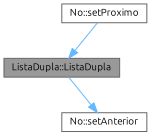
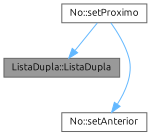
edge "ListaDupla::ListaDupla" -> "No::setAnterior": now "No::setProximo" -> "No::setAnterior"
